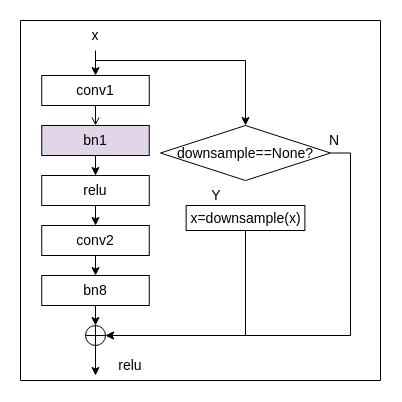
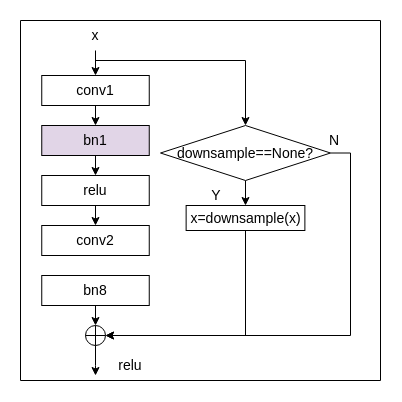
edge "conv1" -> "bn1": arrowhead open -> classic
edge "downsample==None?" -> "x=downsample(x)": added
edge "conv2" -> "bn8": removed
